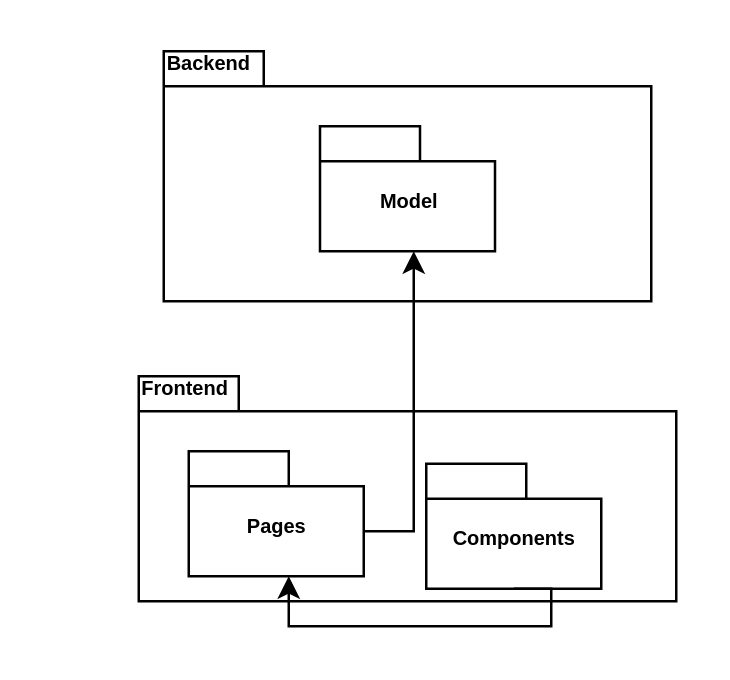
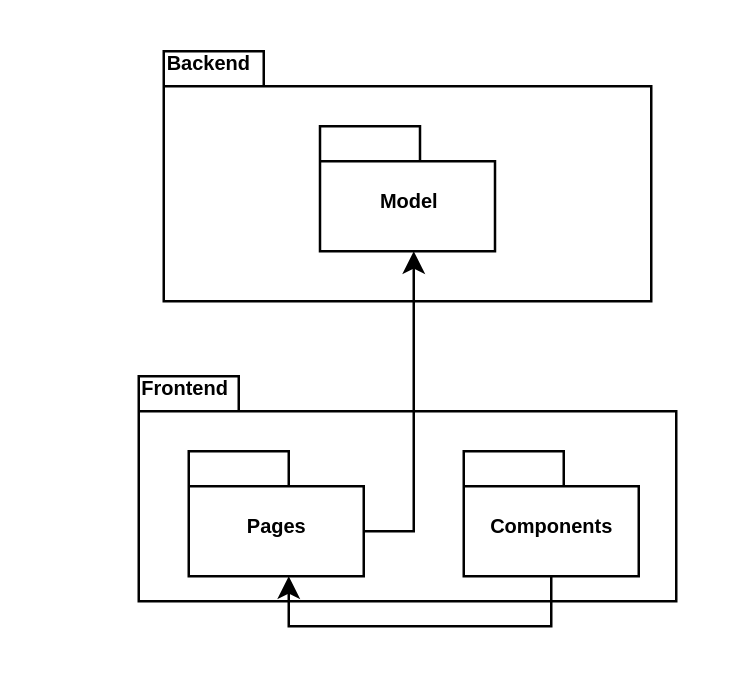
node "Components": moved (514, 526) -> (551, 514)
